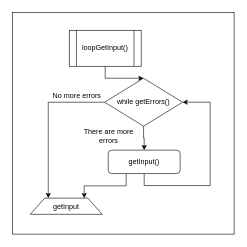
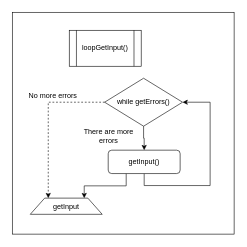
edge "loopGetInput()" -> "while getErrors()": removed
node "No more errors": moved (77, 96) -> (53, 96)
edge "while getErrors()" -> "getInput": style solid -> dashed
